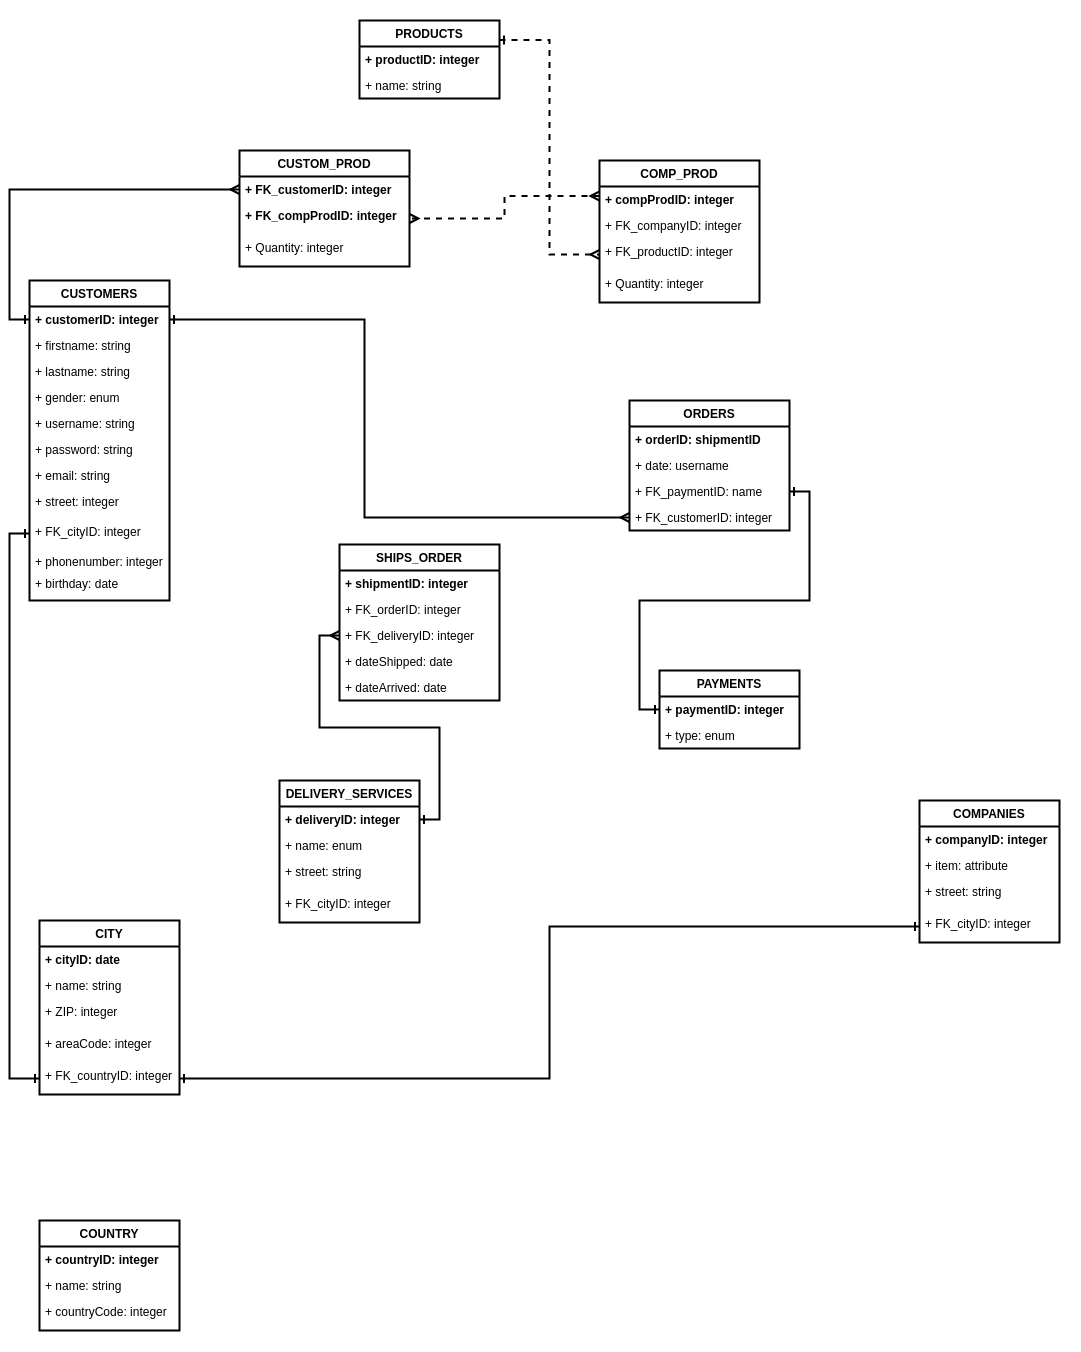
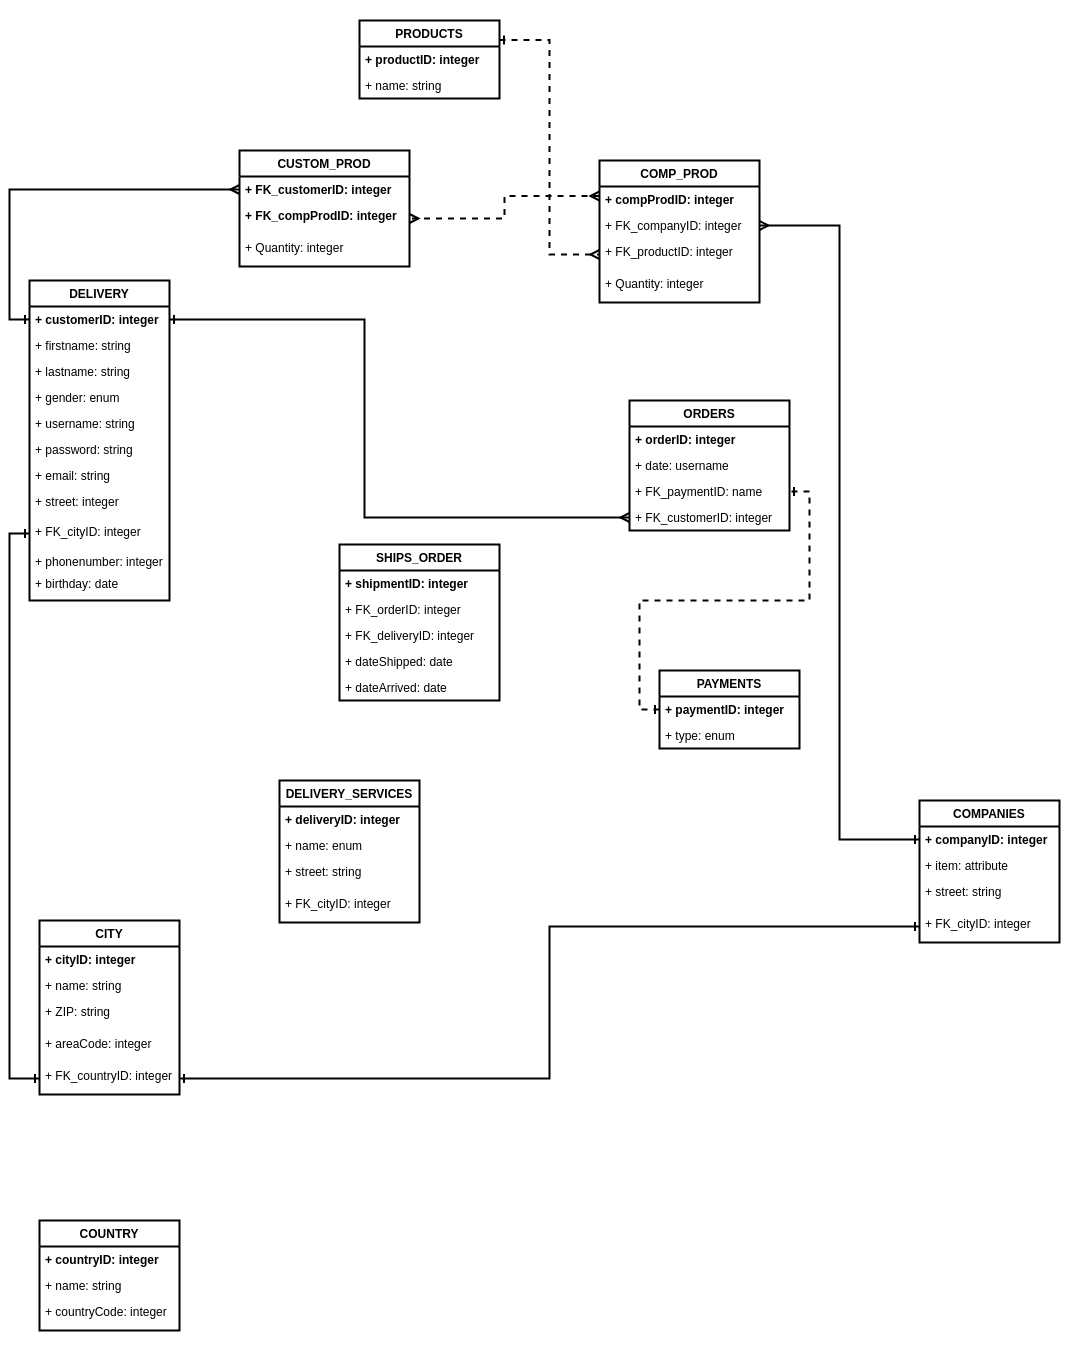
node "CUSTOMERS": label "CUSTOMERS" -> "DELIVERY"
node "+ orderID: shipmentID": label "+ orderID: shipmentID" -> "+ orderID: integer"
edge "+ FK_companyID: integer" -- "+ companyID: integer": added
edge "+ FK_paymentID: name" -- "+ paymentID: integer": style solid -> dashed
edge "+ FK_deliveryID: integer" -- "+ deliveryID: integer": removed
node "+ cityID: date": label "+ cityID: date" -> "+ cityID: integer"
node "+ ZIP: integer": label "+ ZIP: integer" -> "+ ZIP: string"
